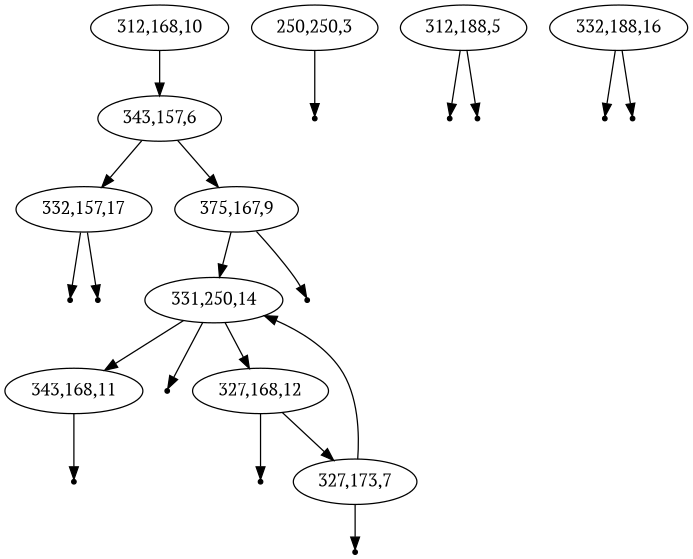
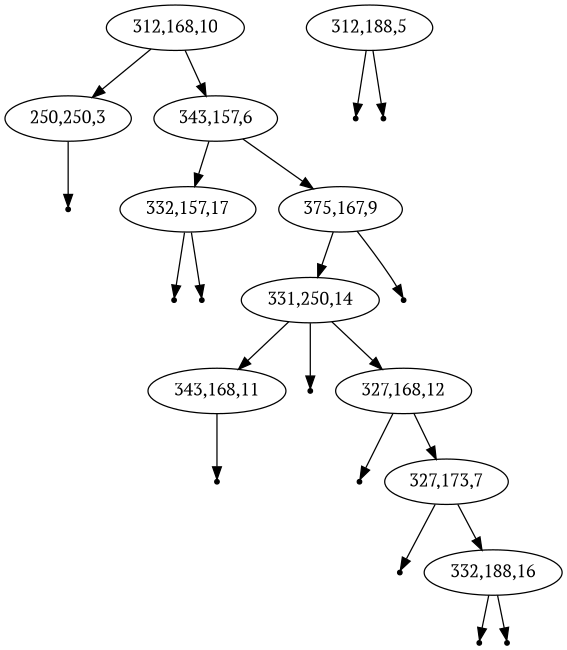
edge "312,168,10" -> "250,250,3": added
edge "327,173,7" -> "331,250,14": now "327,173,7" -> "332,188,16"
